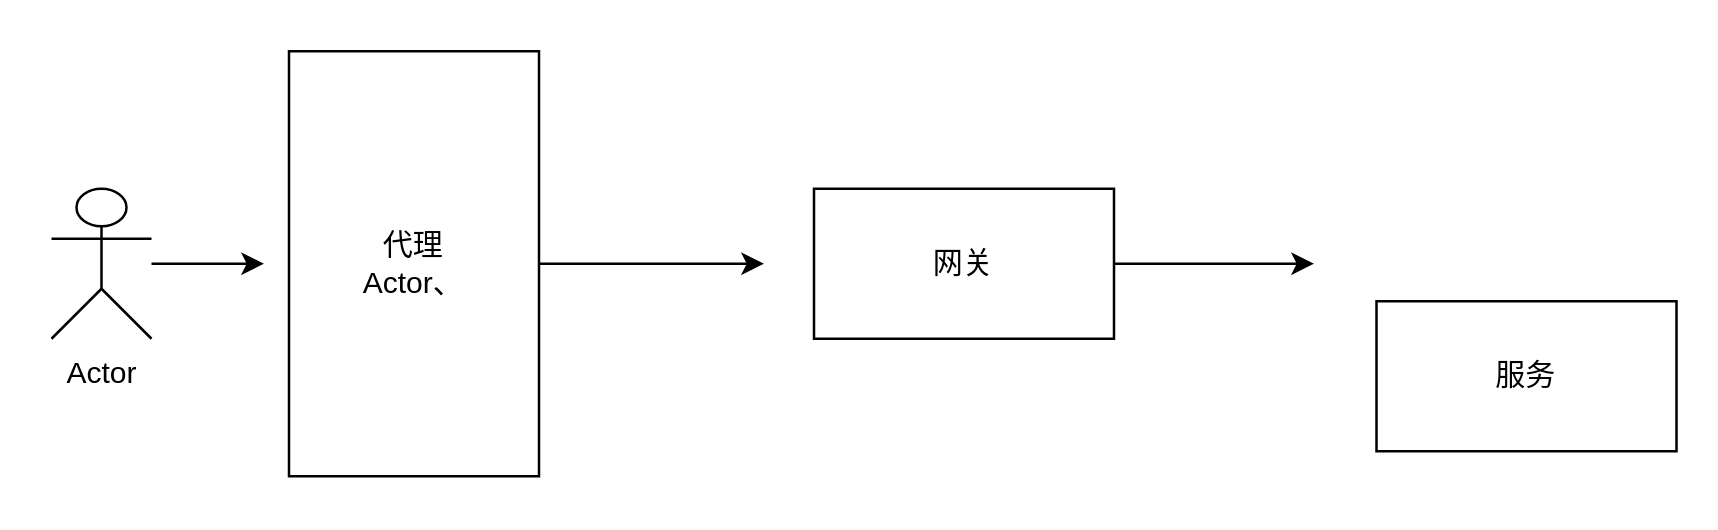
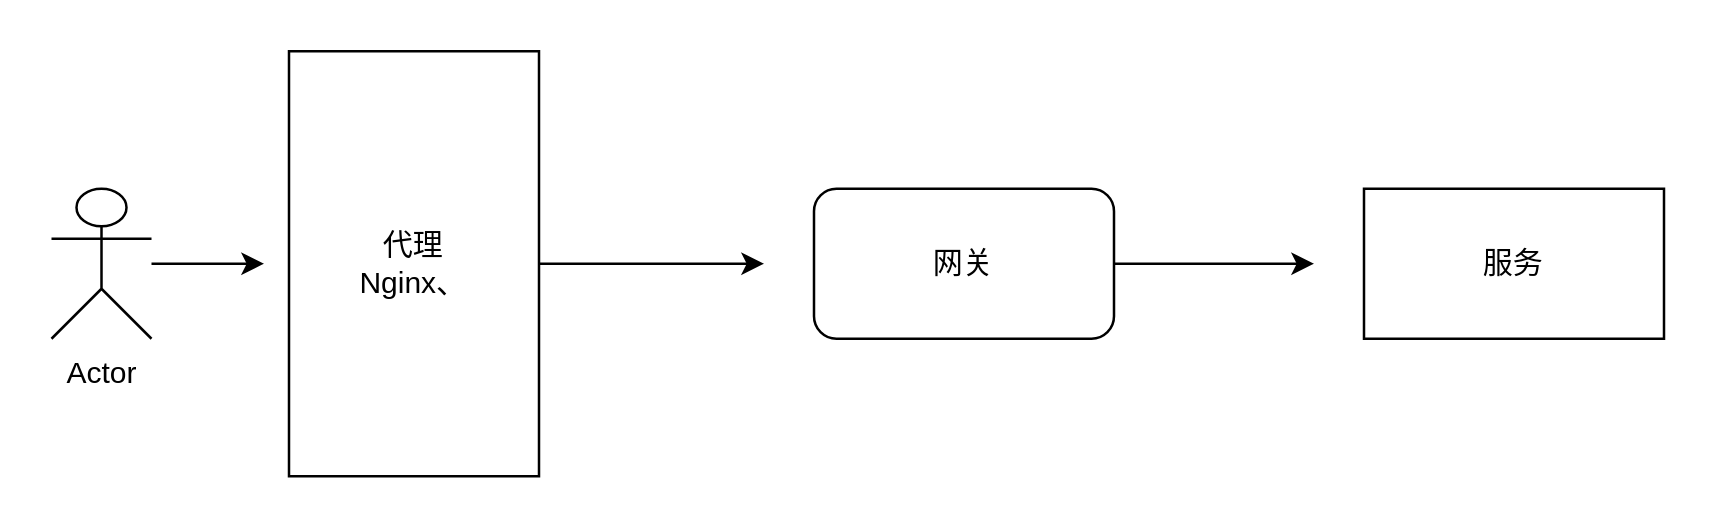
node "代理 Actor、": label "代理 Actor、" -> "代理 Nginx、"
node "网关": shape rectangle -> rounded rectangle
node "服务": moved (1526, 376) -> (1514, 264)
